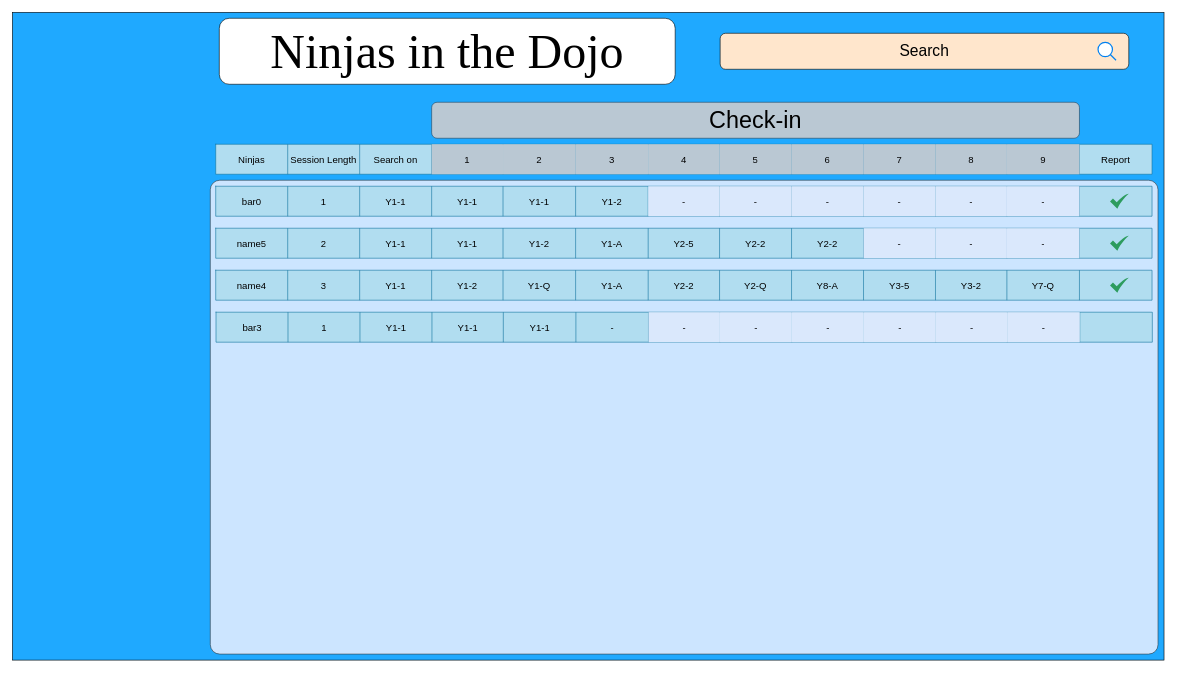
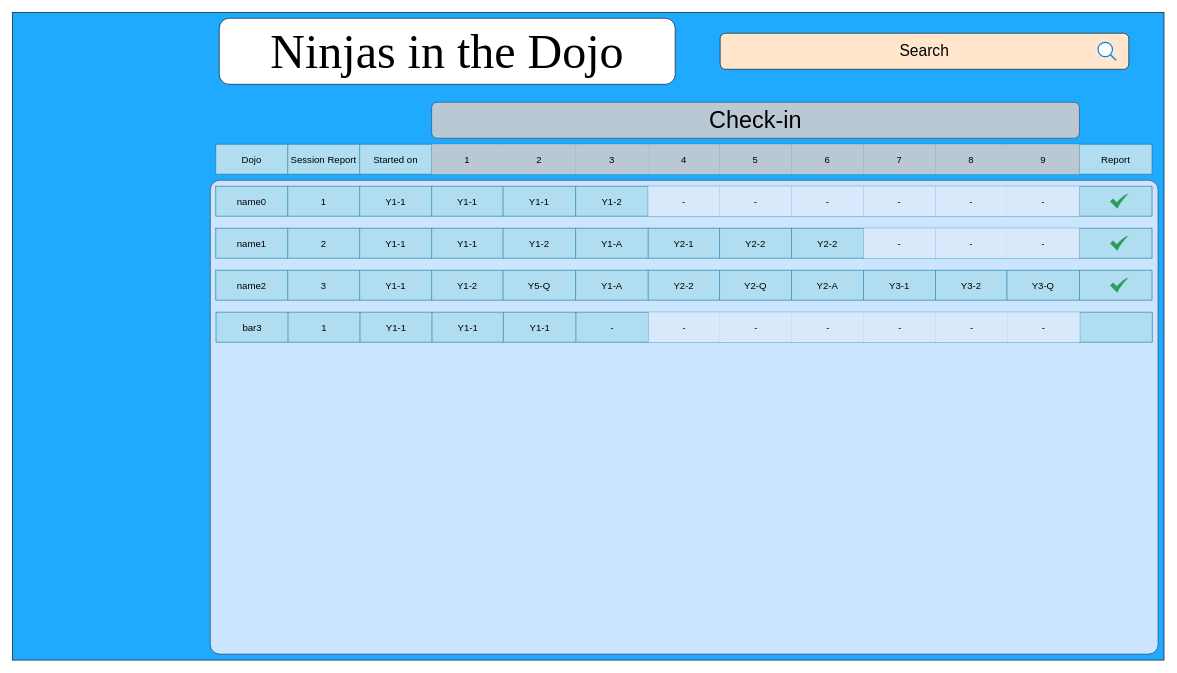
node "Ninjas": label "Ninjas" -> "Dojo"
node "Session Length": label "Session Length" -> "Session Report"
node "Search on": label "Search on" -> "Started on"
node "bar0": label "bar0" -> "name0"
node "name5": label "name5" -> "name1"
node "Y2-5": label "Y2-5" -> "Y2-1"
node "name4": label "name4" -> "name2"
node "Y1-Q": label "Y1-Q" -> "Y5-Q"
node "Y8-A": label "Y8-A" -> "Y2-A"
node "Y3-5": label "Y3-5" -> "Y3-1"
node "Y7-Q": label "Y7-Q" -> "Y3-Q"
